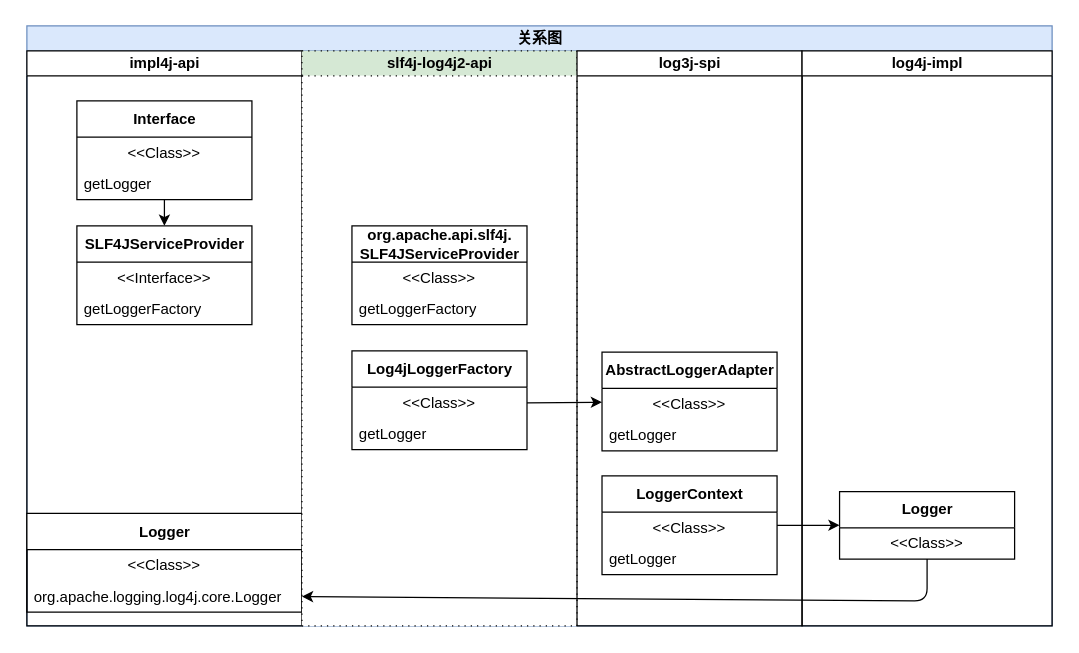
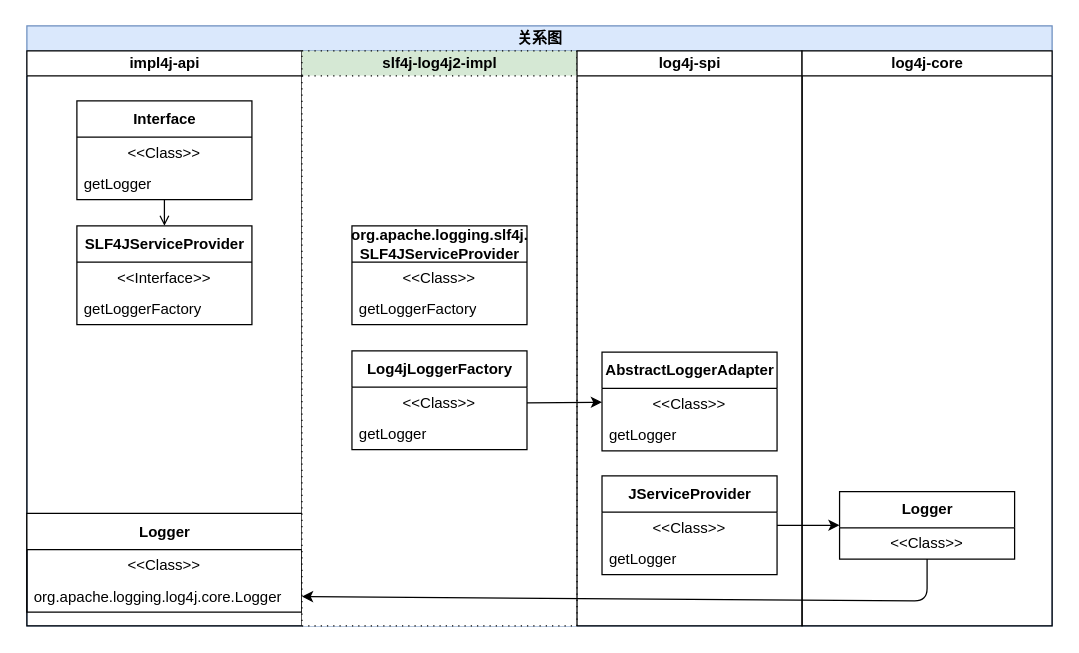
node "slf4j-log4j2-api": label "slf4j-log4j2-api" -> "slf4j-log4j2-impl"
node "log3j-spi": label "log3j-spi" -> "log4j-spi"
node "log4j-impl": label "log4j-impl" -> "log4j-core"
edge "Interface" -> "SLF4JServiceProvider": arrowhead classic -> open
node "org.apache.api.slf4j. SLF4JServiceProvider": label "org.apache.api.slf4j. SLF4JServiceProvider" -> "org.apache.logging.slf4j. SLF4JServiceProvider"
node "LoggerContext": label "LoggerContext" -> "JServiceProvider"
